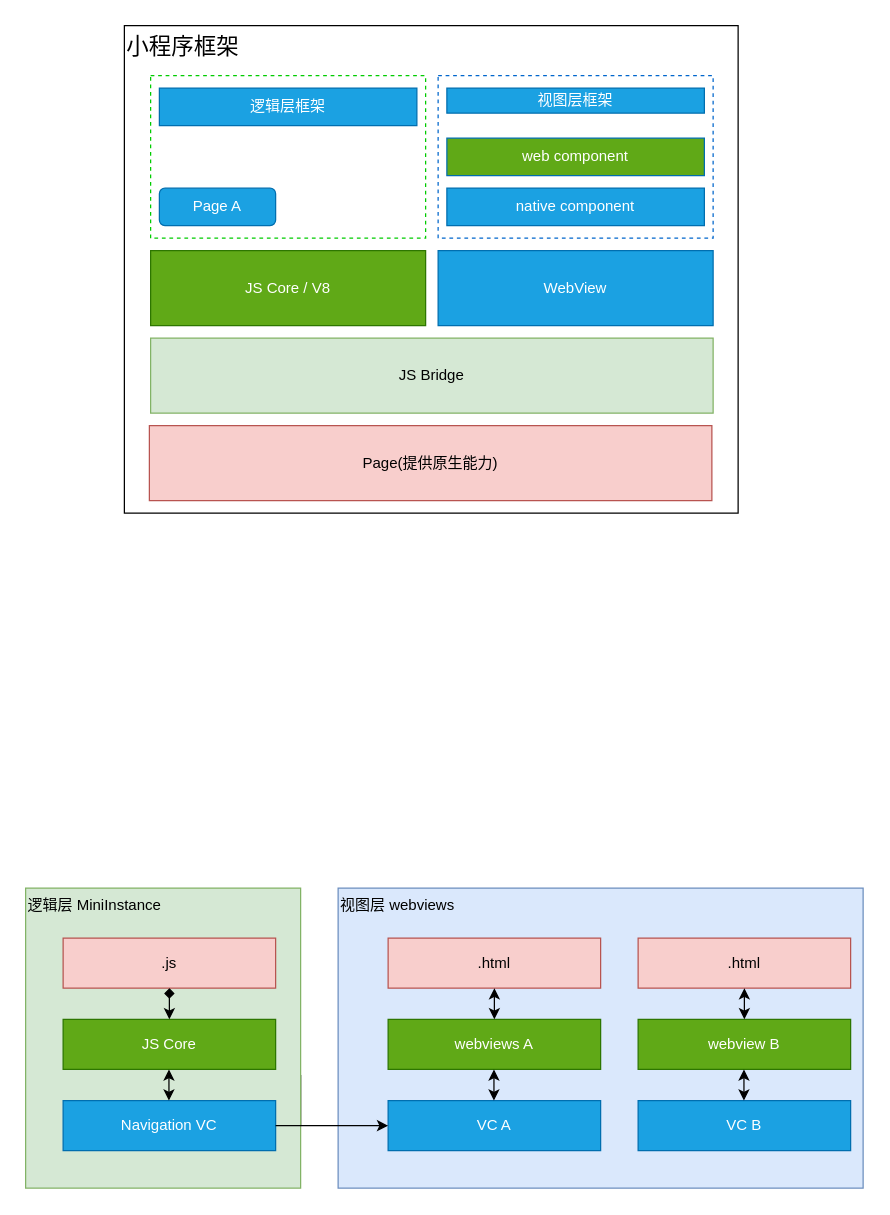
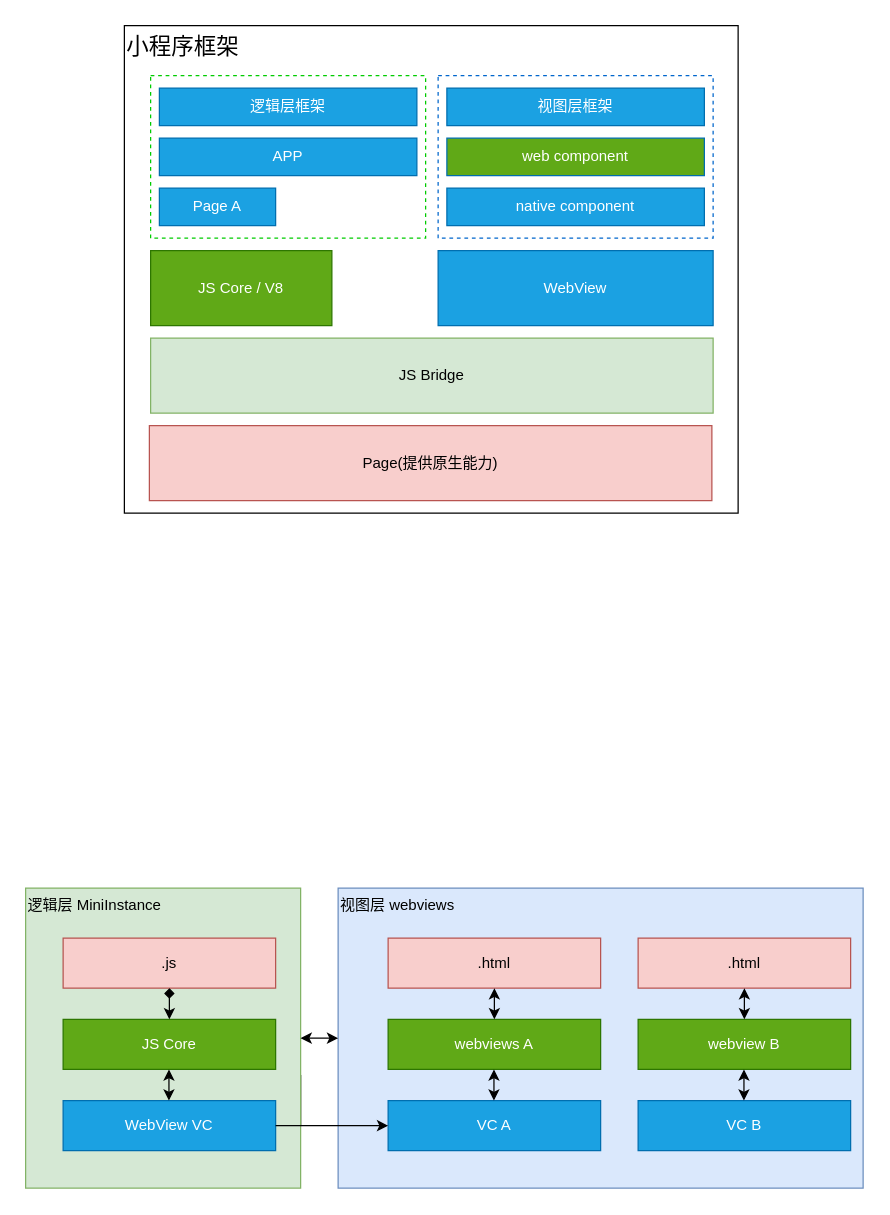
node "视图层框架": size 258x25 -> 258x38
node "APP": added
node "Page A": shape rounded rectangle -> rectangle
node "JS Core / V8": size 275x75 -> 181x75
edge "逻辑层 MiniInstance" -- "视图层 webviews": added
node "Navigation VC": label "Navigation VC" -> "WebView VC"
